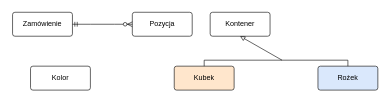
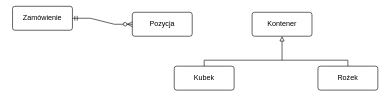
node "Zamówienie": moved (42, 24) -> (42, 18)
node "Kontener": moved (240, 24) -> (282, 24)
node "Kolor": removed
node "Kubek": fillcolor #ffe6cc -> #ffffff
node "Rożek": fillcolor #dae8fc -> #ffffff
